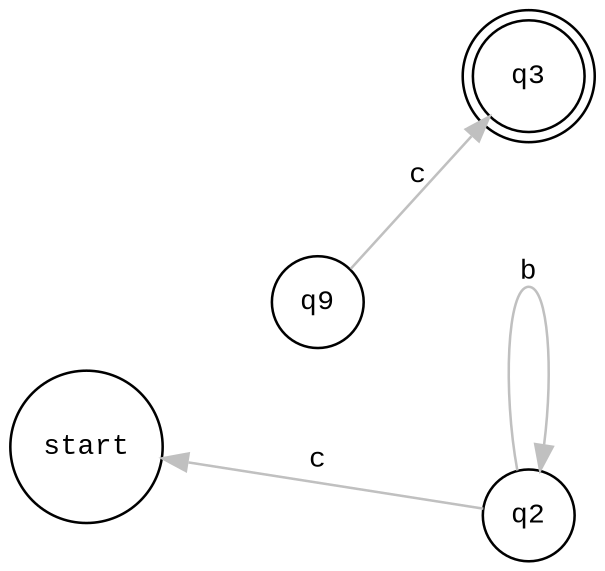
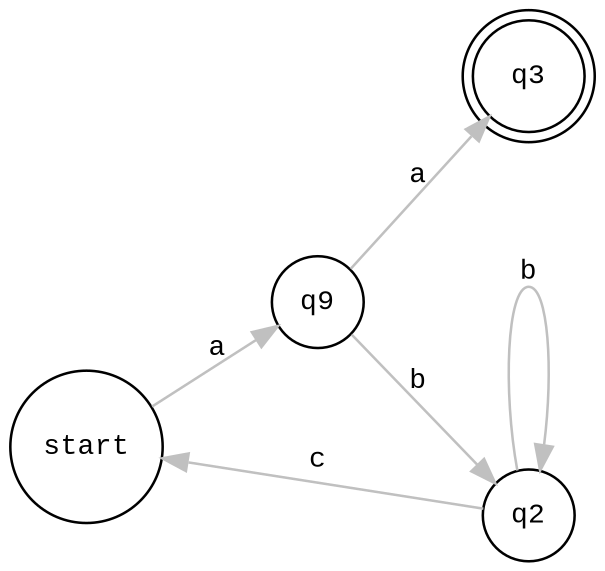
edge "q9" -> "q3": label "c" -> "a"
edge "start" -> "q9": added, label "a"
edge "q9" -> "q2": added, label "b"
